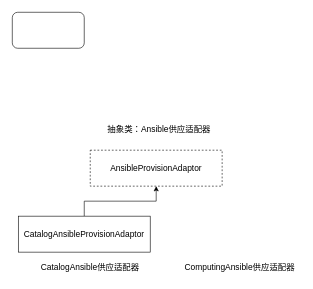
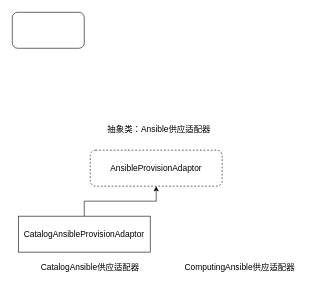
node "AnsibleProvisionAdaptor": shape rectangle -> rounded rectangle
